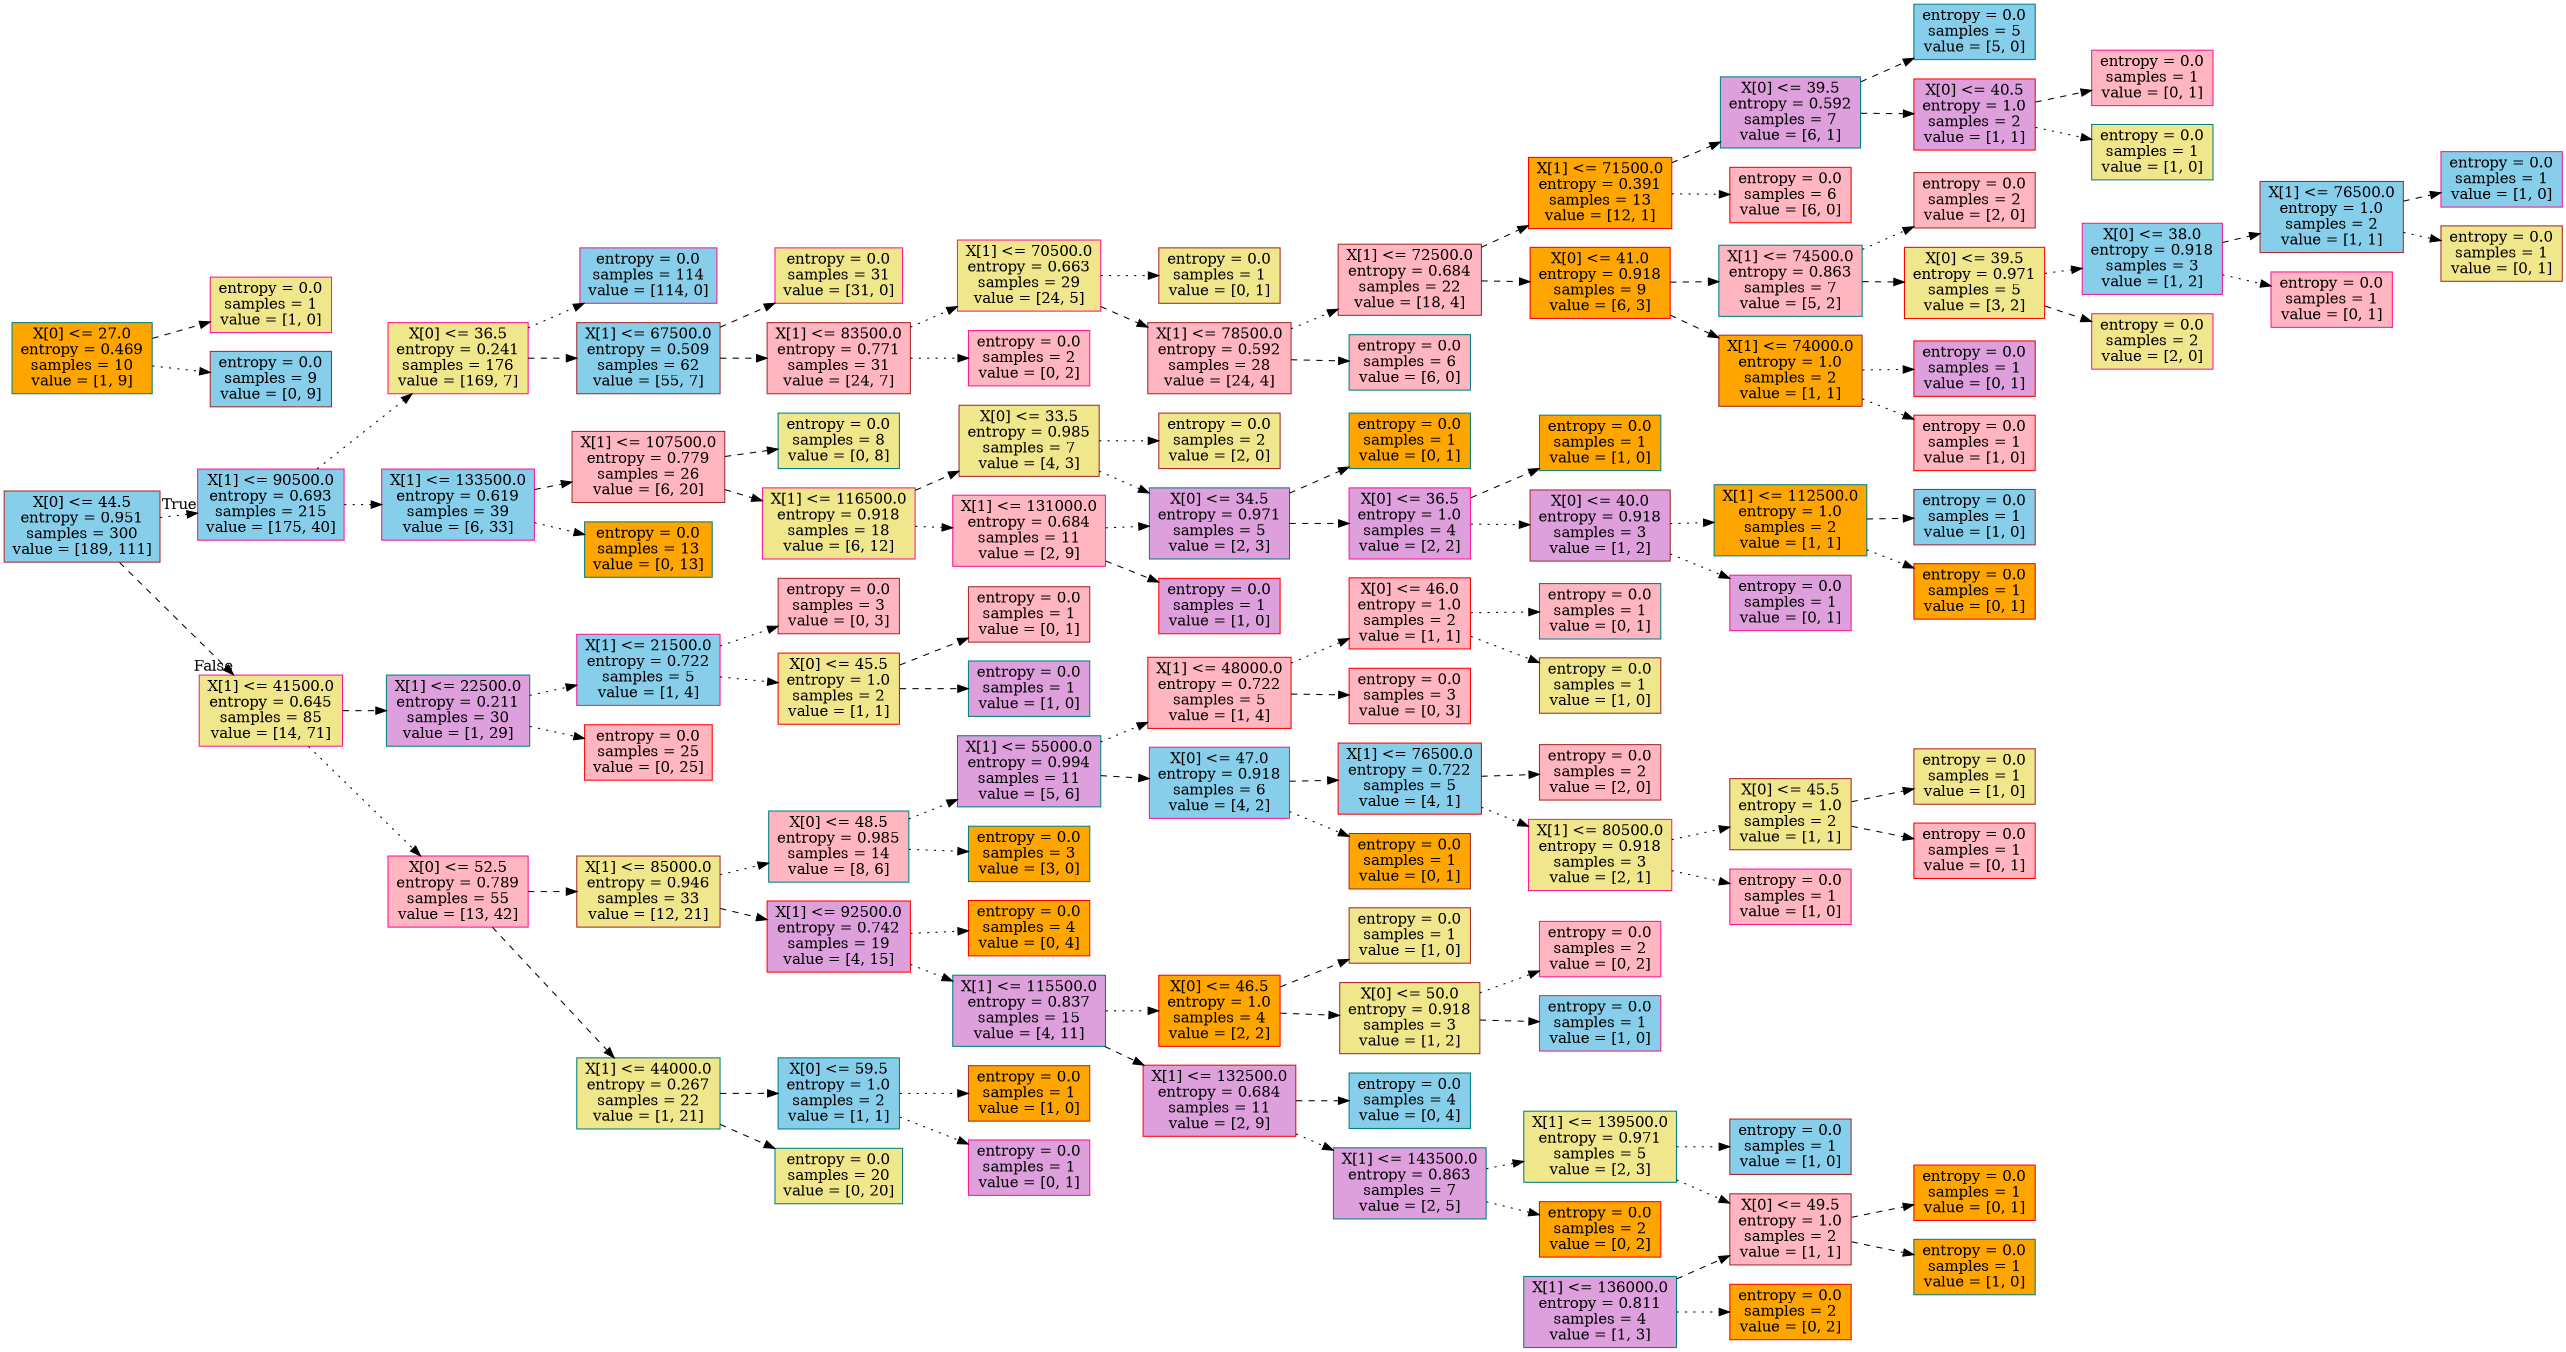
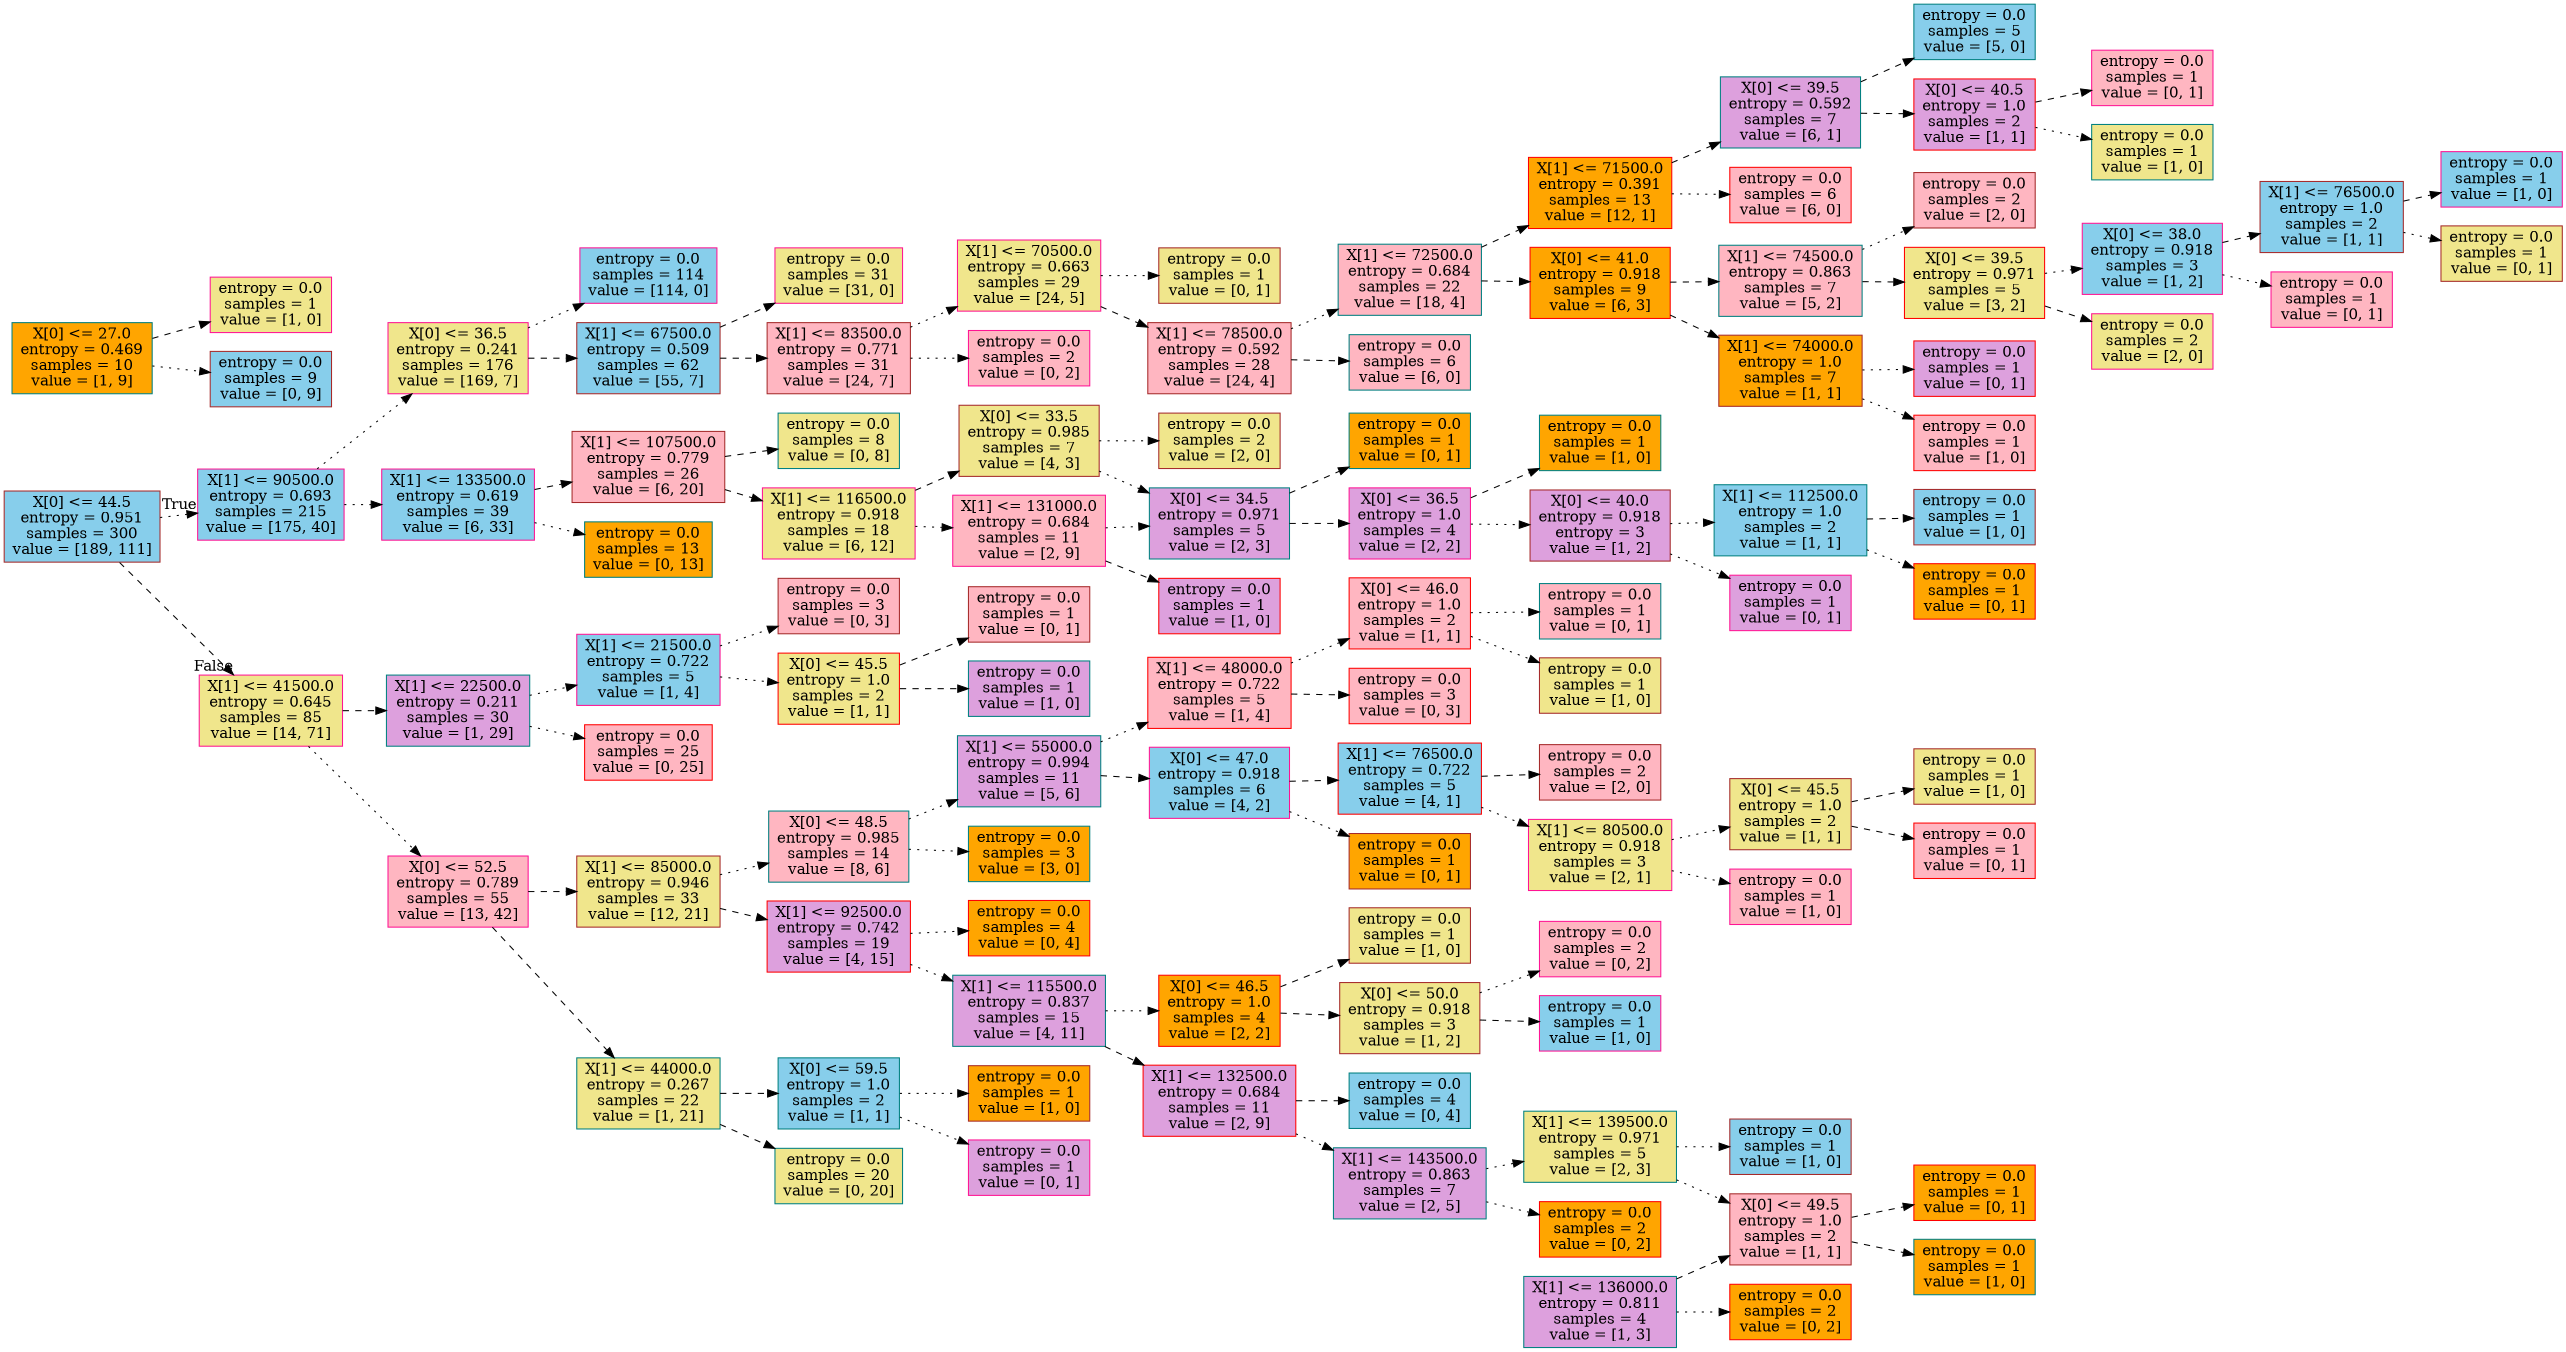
node "X[1] <= 72500.0 entropy = 0.684 samples = 22 value = [18, 4]": color brown -> teal
node "X[1] <= 74000.0 entropy = 1.0 samples = 2 value = [1, 1]": label "X[1] <= 74000.0 entropy = 1.0 samples = 2 value = [1, 1]" -> "X[1] <= 74000.0 entropy = 1.0 samples = 7 value = [1, 1]"
node "X[1] <= 112500.0 entropy = 1.0 samples = 2 value = [1, 1]": fillcolor orange -> skyblue
node "X[0] <= 40.0 entropy = 0.918 samples = 3 value = [1, 2]": label "X[0] <= 40.0 entropy = 0.918 samples = 3 value = [1, 2]" -> "X[0] <= 40.0 entropy = 0.918 entropy = 3 value = [1, 2]"
